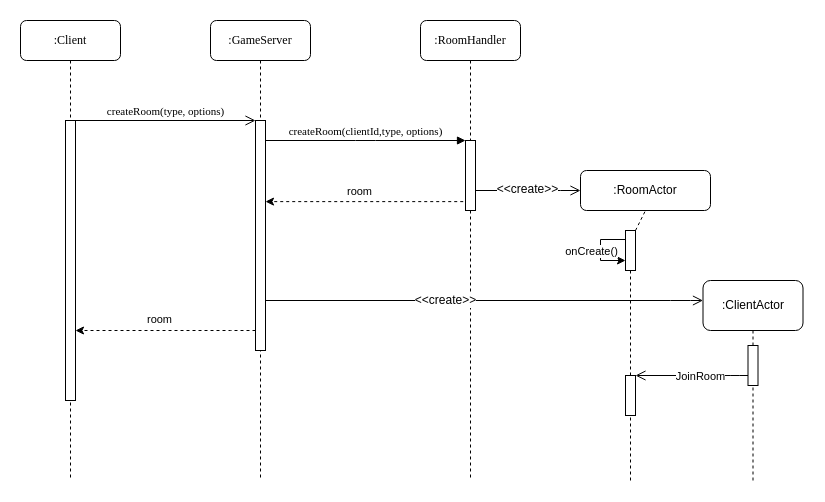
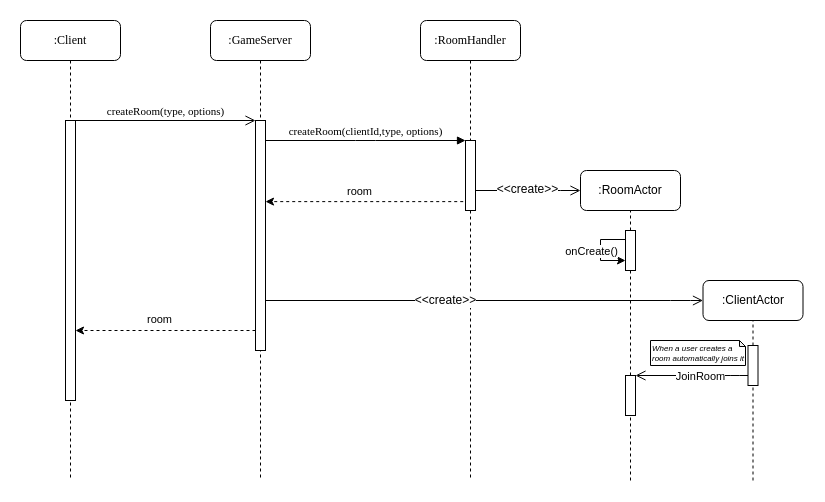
node ":RoomActor": size 130x40 -> 100x40
node ":ClientActor": size 100x50 -> 100x40
node "When a user creates a room automatically joins it": added
